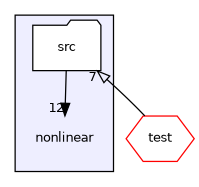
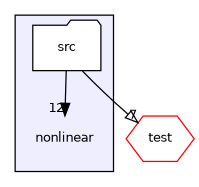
edge "test" -> "src": reversed
